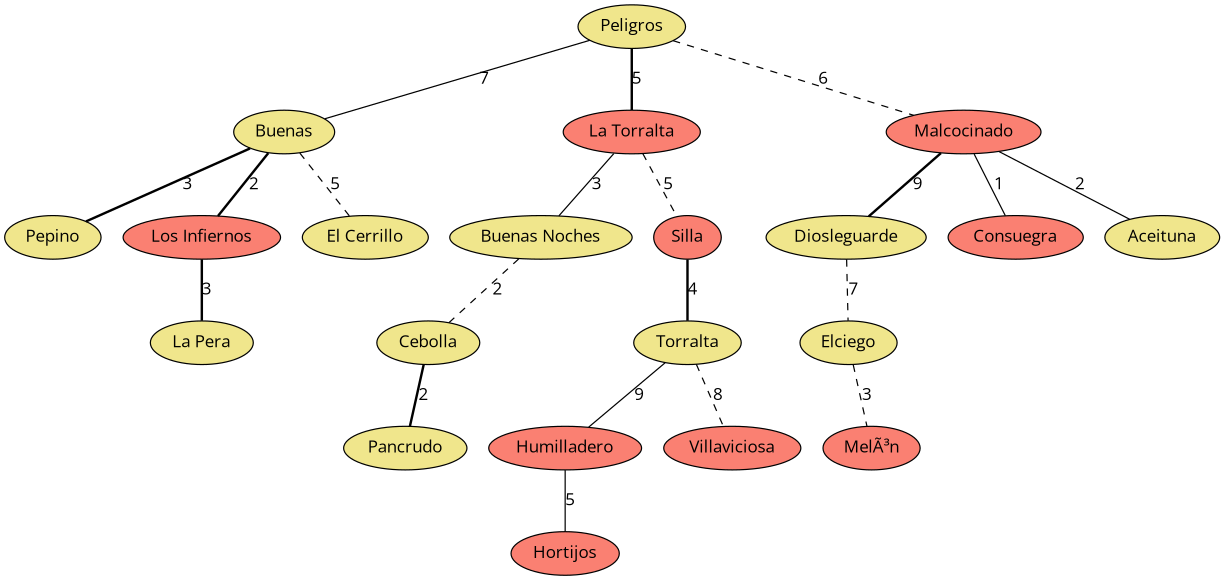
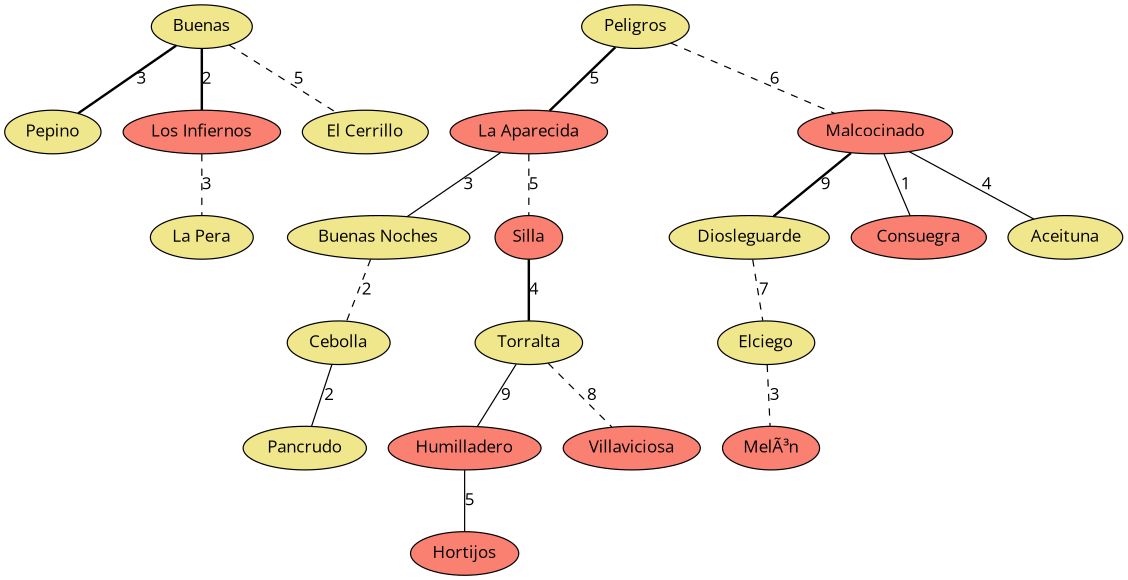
edge "Peligros" -- "Buenas": removed, label "7"
node "La Torralta": label "La Torralta" -> "La Aparecida"
edge "Malcocinado" -- "Aceituna": label "2" -> "4"
edge "Los Infiernos" -- "La Pera": style bold -> dashed
edge "Cebolla" -- "Pancrudo": style bold -> solid
